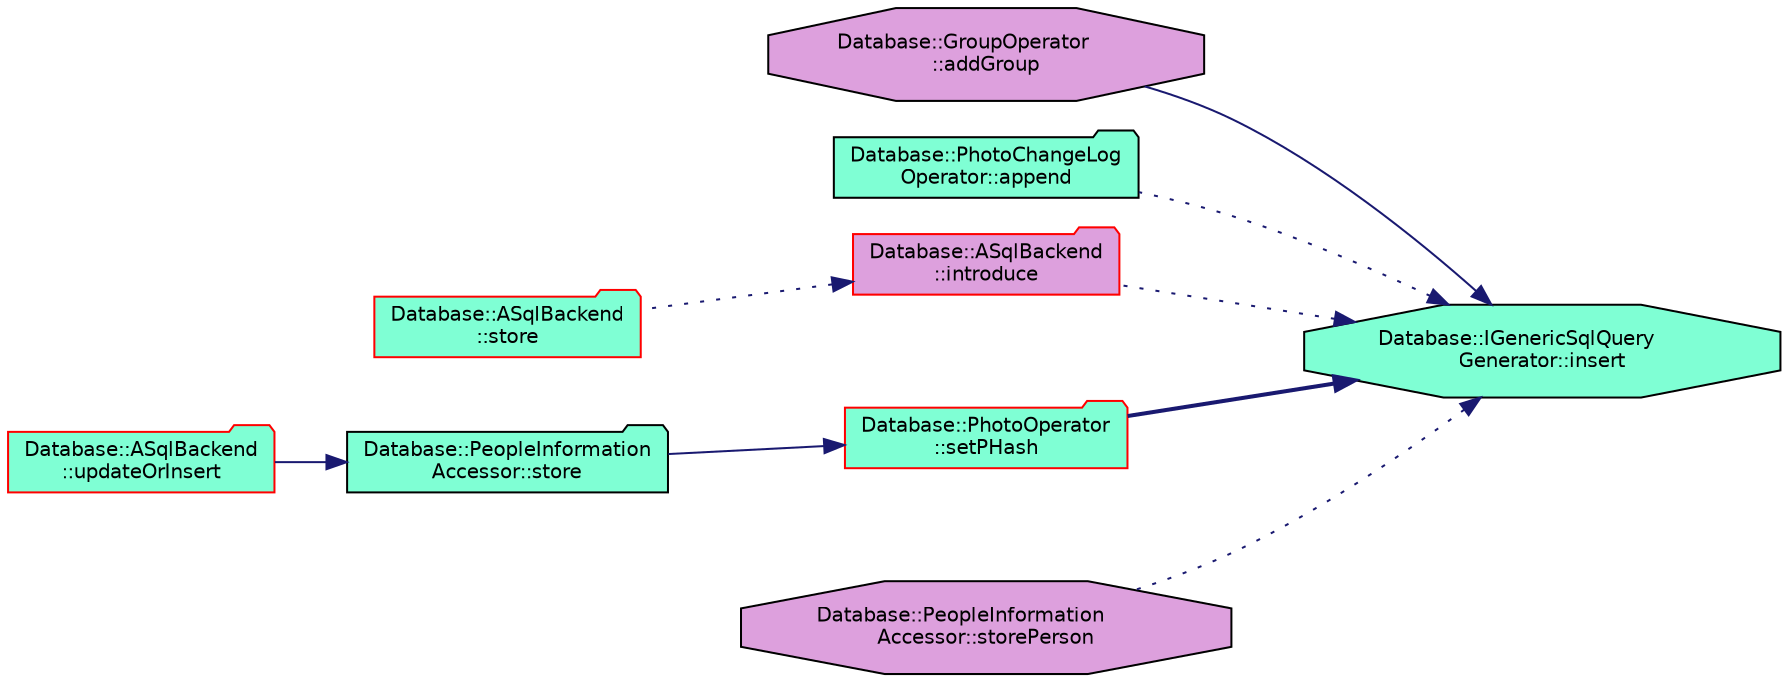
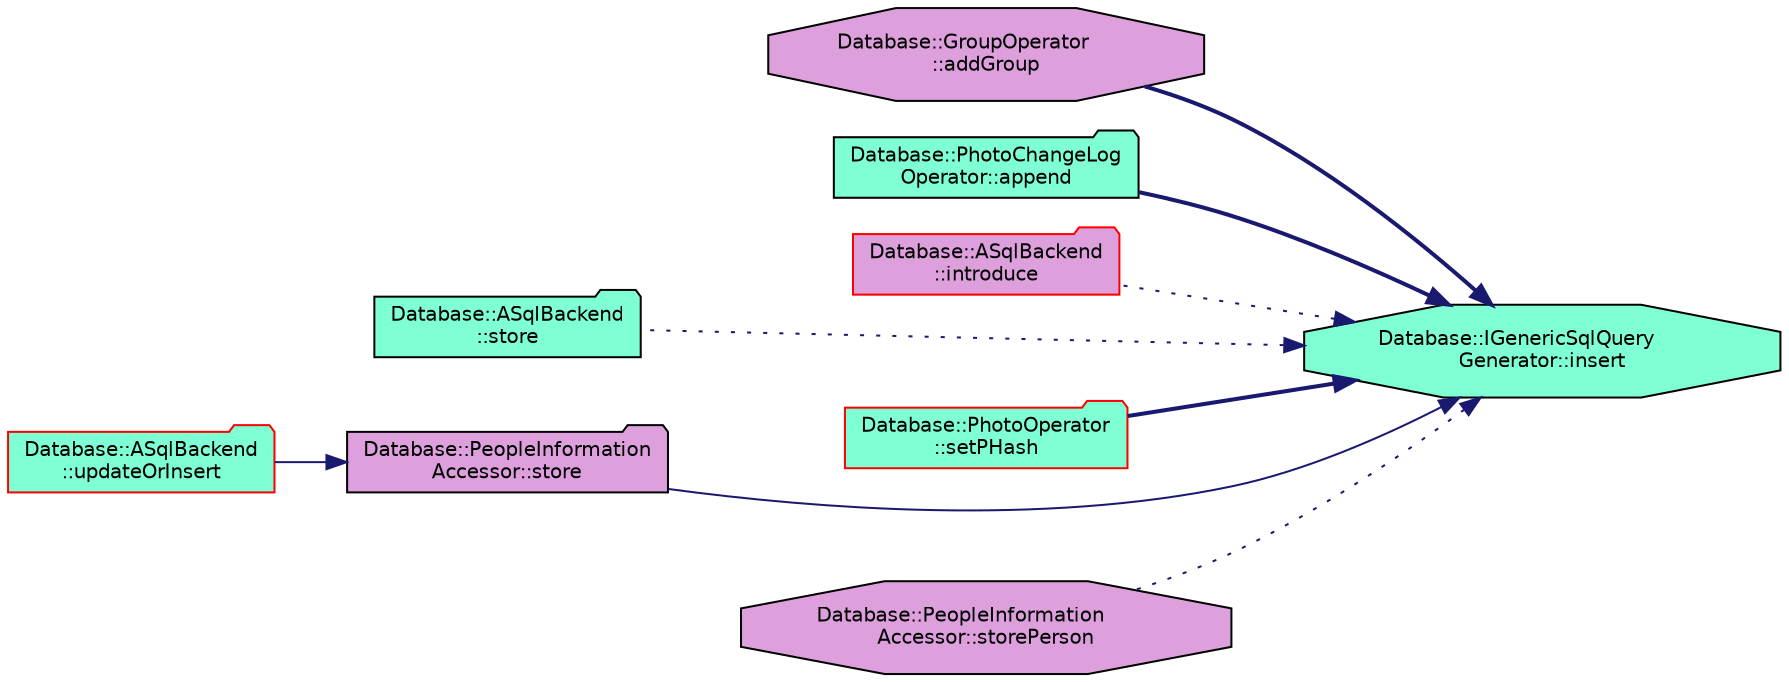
edge "Database::GroupOperator ::addGroup" -> "Database::IGenericSqlQuery Generator::insert": style solid -> bold
edge "Database::PhotoChangeLog Operator::append" -> "Database::IGenericSqlQuery Generator::insert": style dotted -> bold
edge "Database::ASqlBackend ::store" -> "Database::ASqlBackend ::introduce": now "Database::ASqlBackend ::store" -> "Database::IGenericSqlQuery Generator::insert"
node "Database::ASqlBackend ::store": color red -> black
edge "Database::PeopleInformation Accessor::store" -> "Database::PhotoOperator ::setPHash": now "Database::PeopleInformation Accessor::store" -> "Database::IGenericSqlQuery Generator::insert"
node "Database::PeopleInformation Accessor::store": fillcolor aquamarine -> plum
